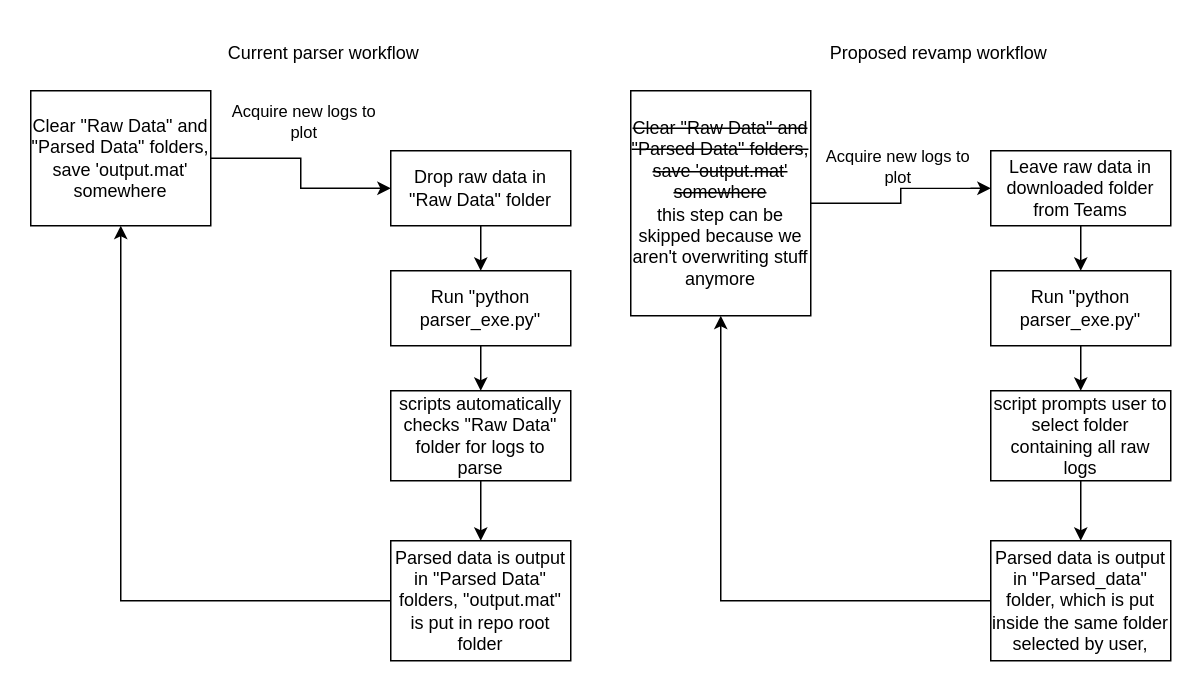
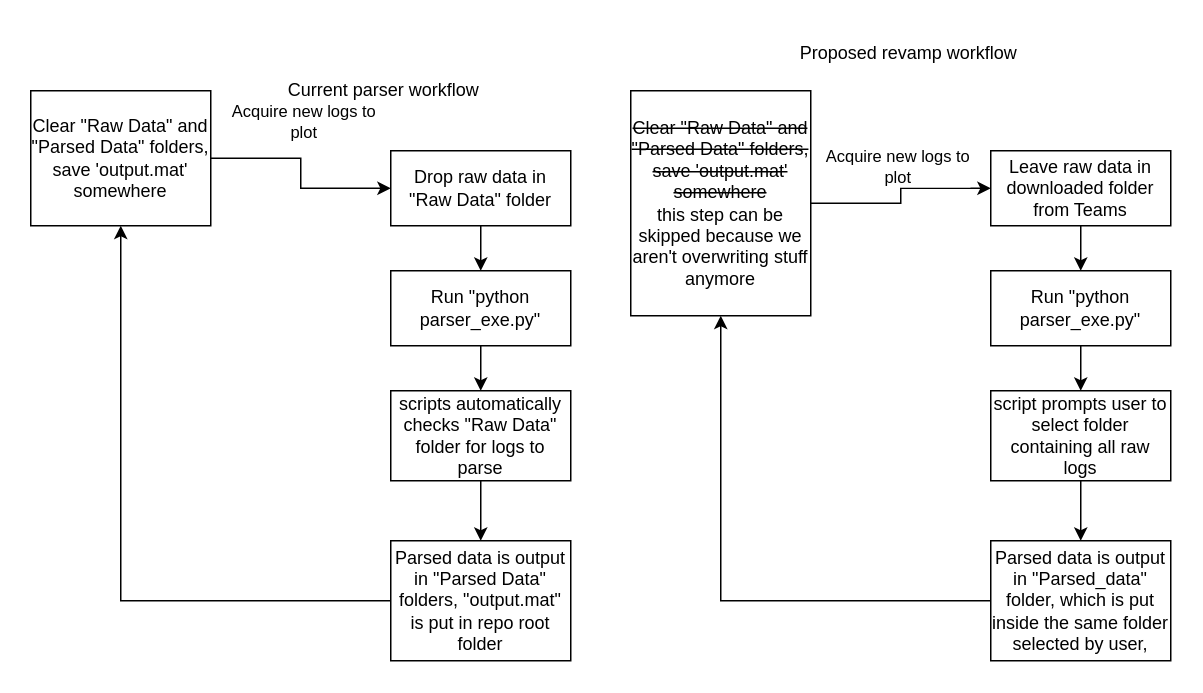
node "Current parser workflow": moved (323, 53) -> (383, 91)
node "Proposed revamp workflow": moved (938, 53) -> (908, 53)
